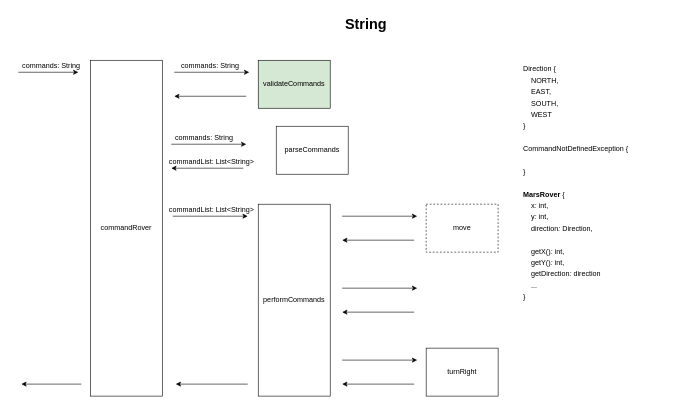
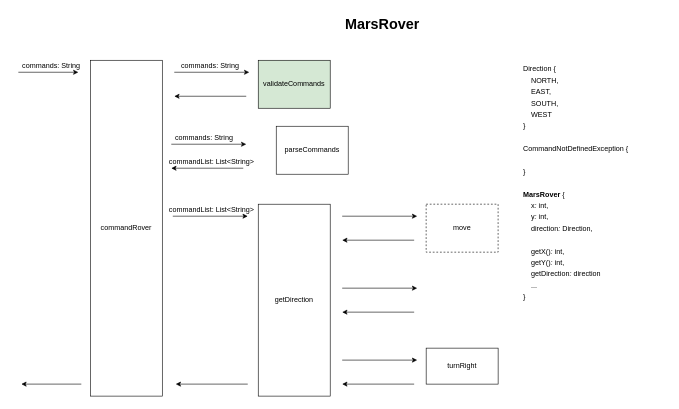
node "String": label "String" -> "MarsRover"
node "performCommands": label "performCommands" -> "getDirection"
node "turnRight": size 72x48 -> 72x36
